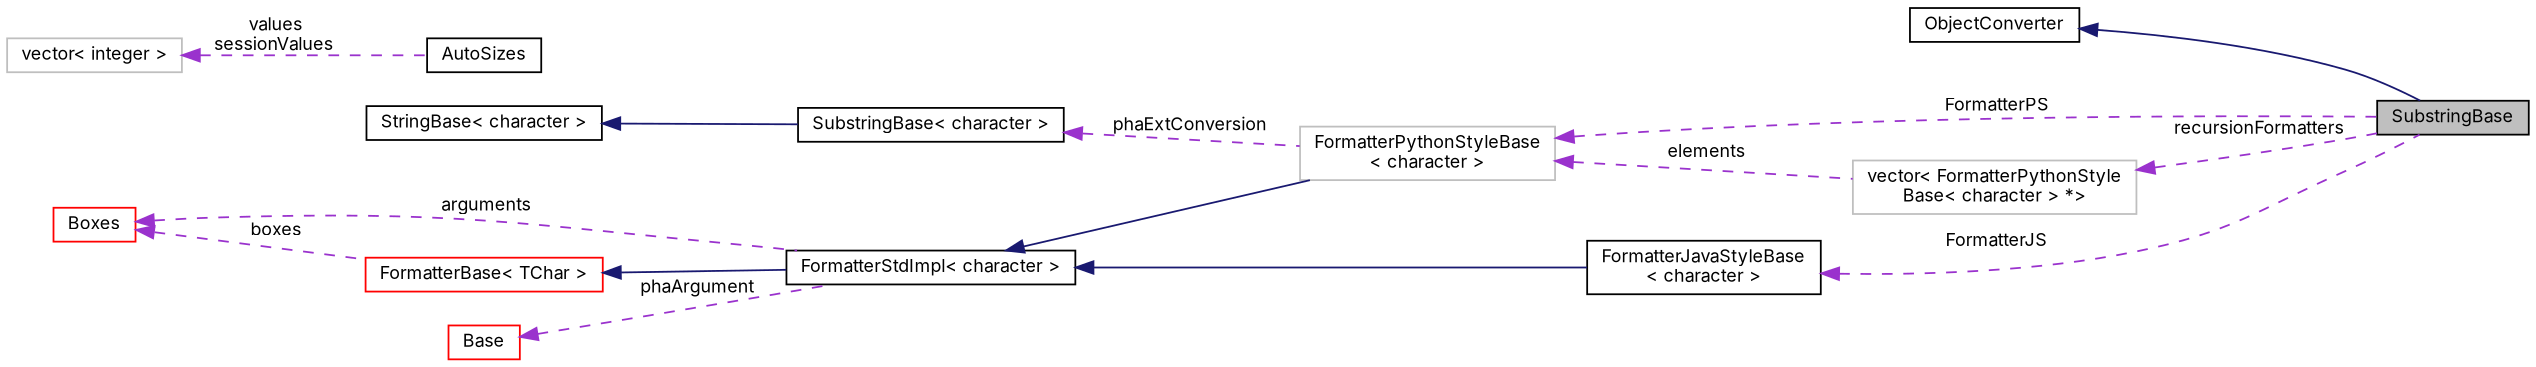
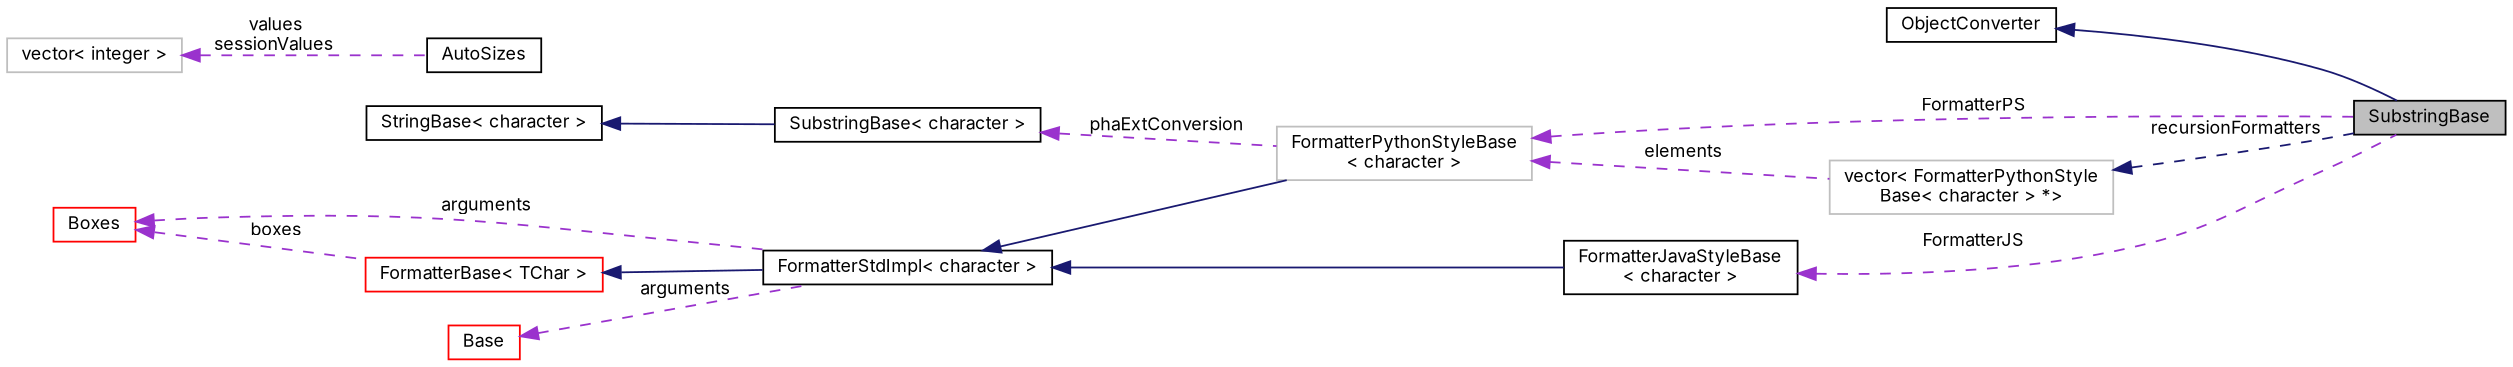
edge "SubstringBase" -> "vector< FormatterPythonStyle Base< character > *>": color darkorchid3 -> midnightblue
edge "FormatterStdImpl< character >" -> "Base": label " phaArgument" -> " arguments"
